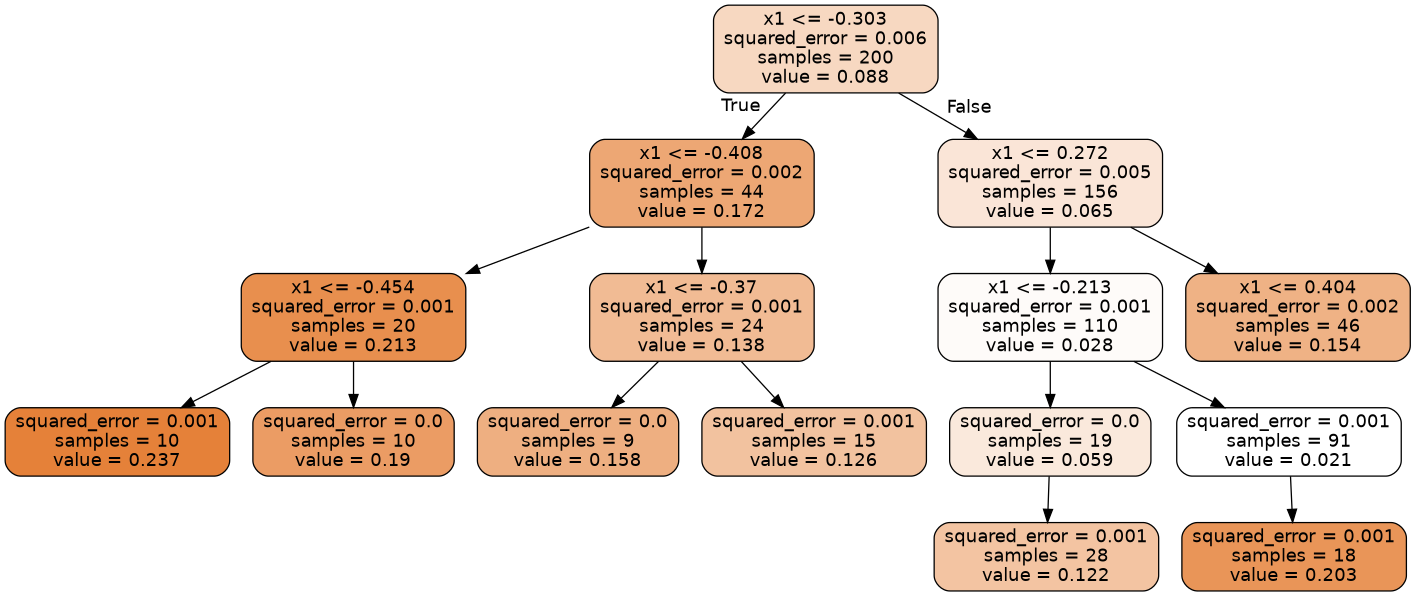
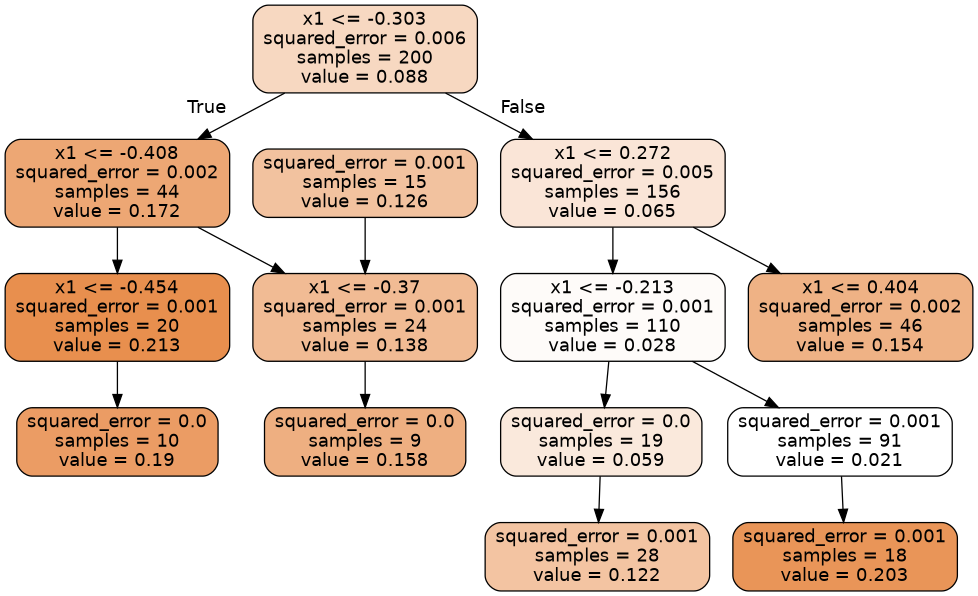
edge "x1 <= -0.37 squared_error = 0.001 samples = 24 value = 0.138" -> "squared_error = 0.001 samples = 15 value = 0.126": reversed
node "squared_error = 0.001 samples = 10 value = 0.237": removed
